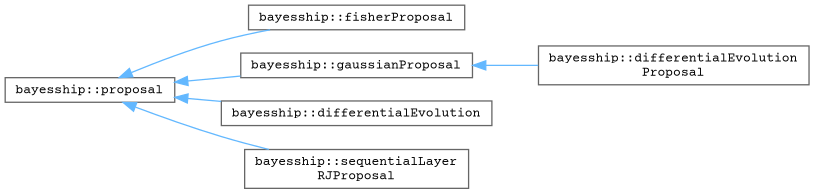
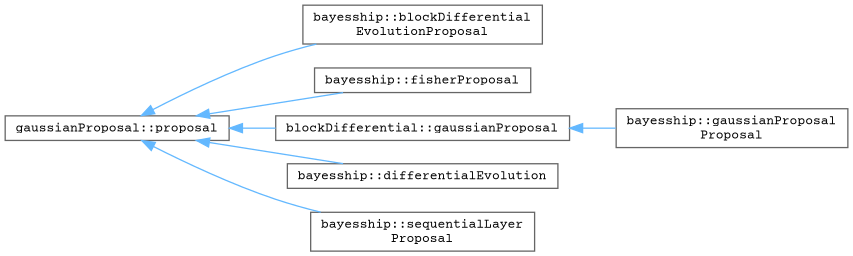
node "bayesship::blockDifferential EvolutionProposal": added
node "bayesship::gaussianProposal": label "bayesship::gaussianProposal" -> "blockDifferential::gaussianProposal"
node "bayesship::differentialEvolution Proposal": label "bayesship::differentialEvolution Proposal" -> "bayesship::gaussianProposal Proposal"
node "bayesship::proposal": label "bayesship::proposal" -> "gaussianProposal::proposal"
node "bayesship::sequentialLayer RJProposal": label "bayesship::sequentialLayer RJProposal" -> "bayesship::sequentialLayer Proposal"
